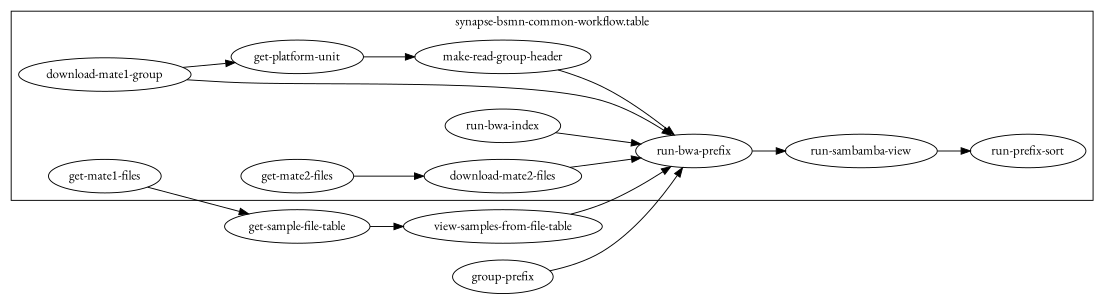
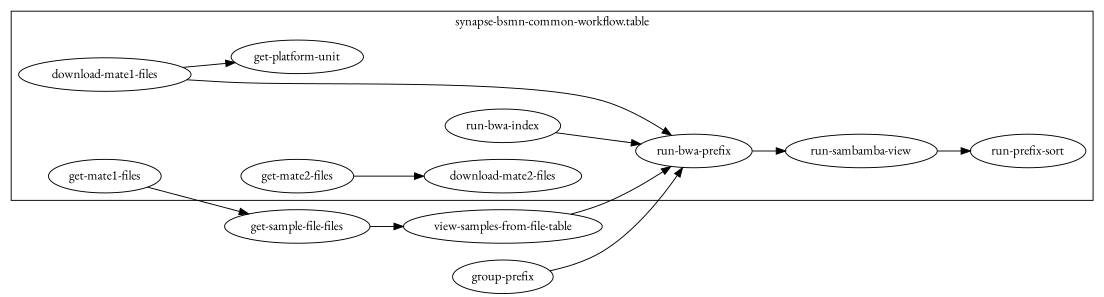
node "make-read-group-header": removed
node "download-mate1-group": label "download-mate1-group" -> "download-mate1-files"
edge "download-mate2-files" -> "run-bwa-prefix": removed
node "get-sample-file-table": label "get-sample-file-table" -> "get-sample-file-files"
